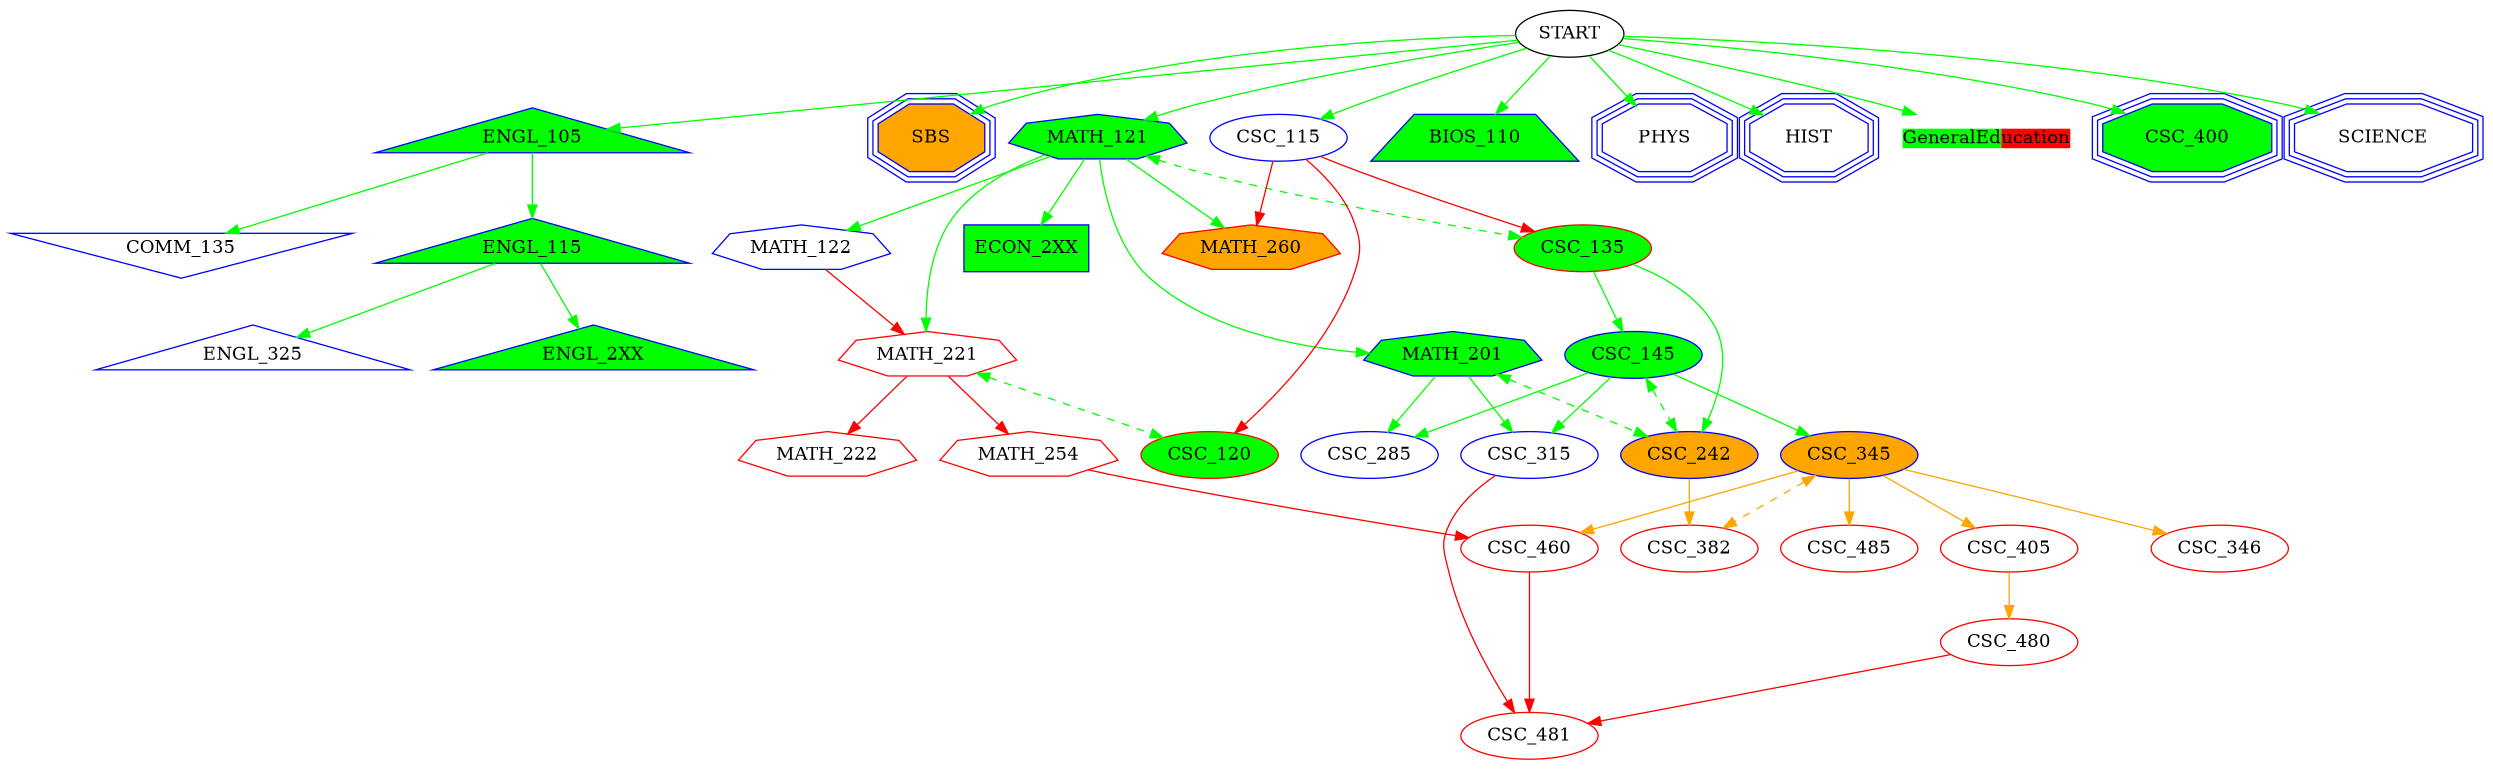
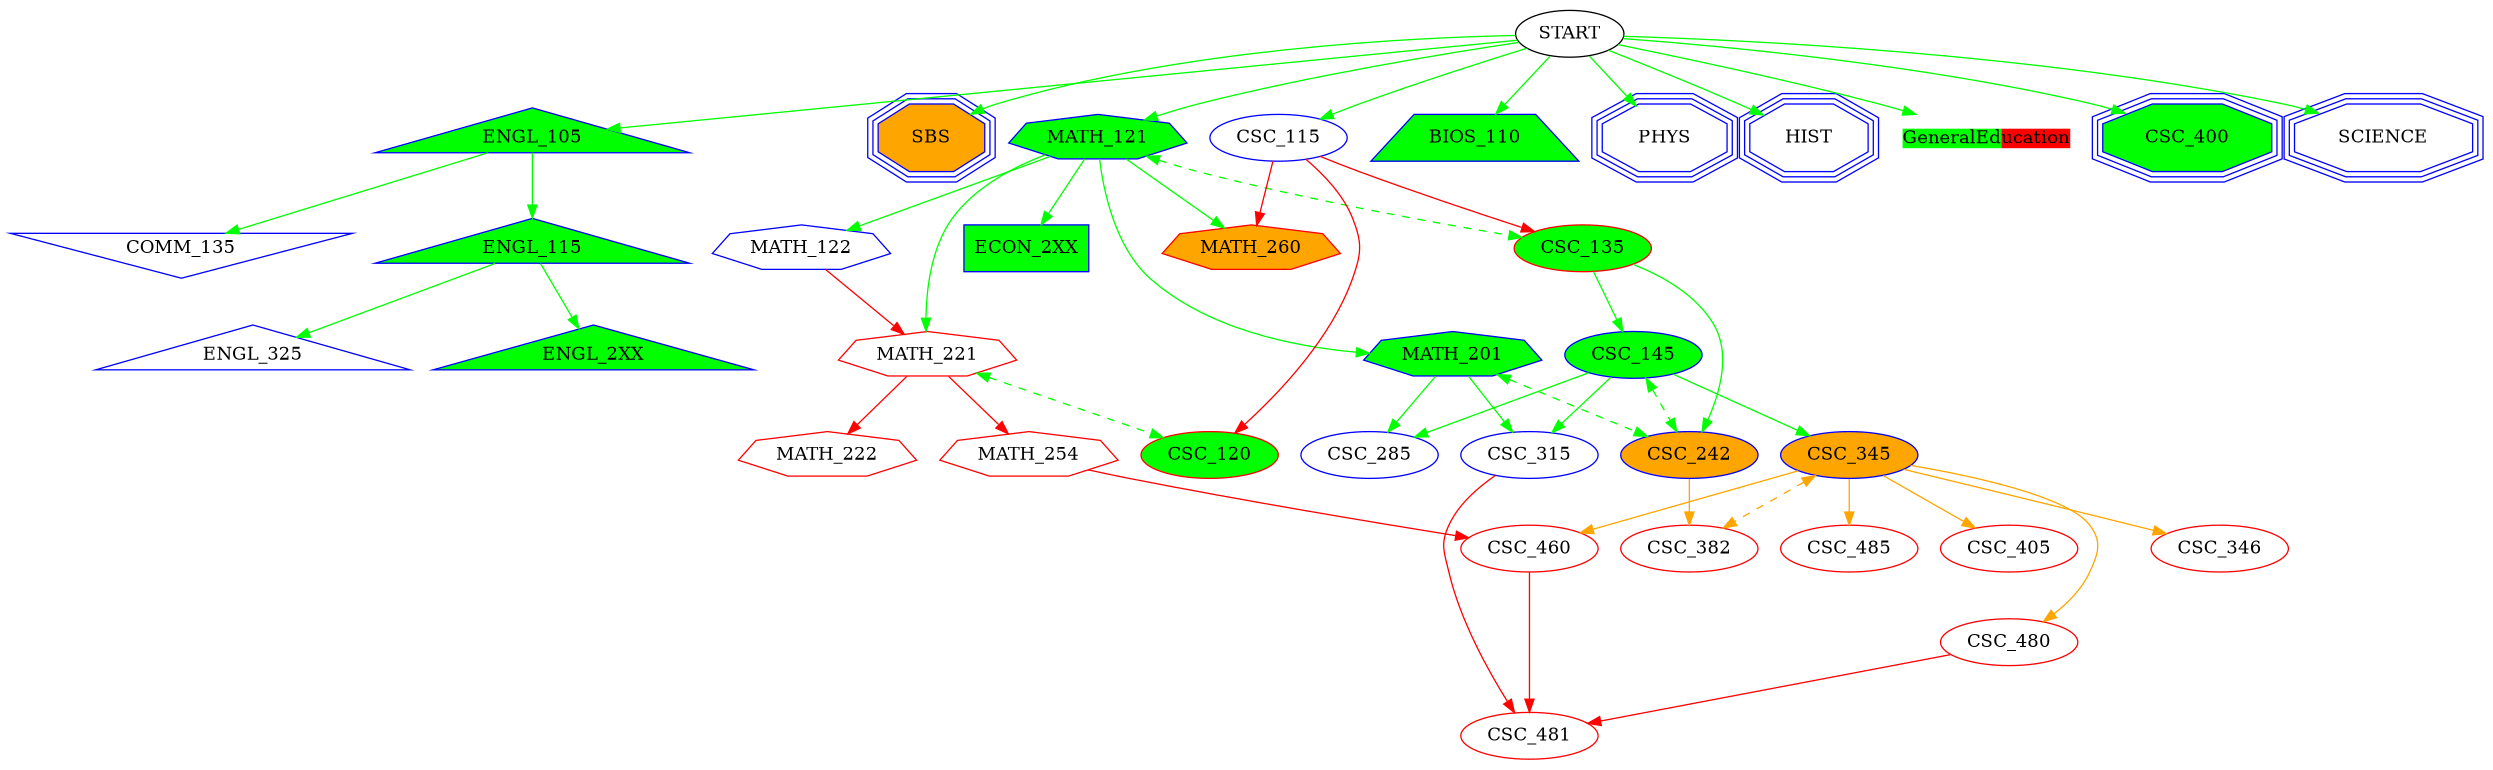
edge "CSC_405" -> "CSC_480": now "CSC_345" -> "CSC_480"
